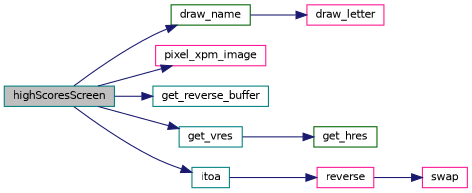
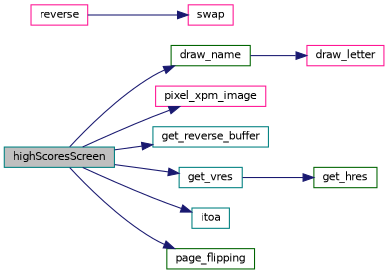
edge "itoa" -> "reverse": removed
node "page_flipping": added
